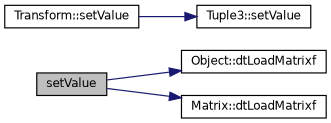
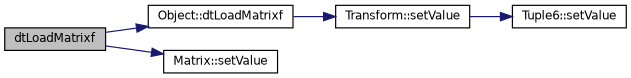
node "Tuple3::setValue": label "Tuple3::setValue" -> "Tuple6::setValue"
edge "Object::dtLoadMatrixf" -> "Transform::setValue": added
node "setValue": label "setValue" -> "dtLoadMatrixf"
node "Matrix::dtLoadMatrixf": label "Matrix::dtLoadMatrixf" -> "Matrix::setValue"
